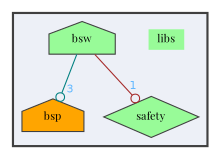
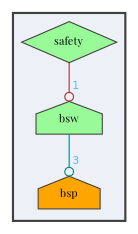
node "libs": removed
edge "bsw" -> "safety": reversed
